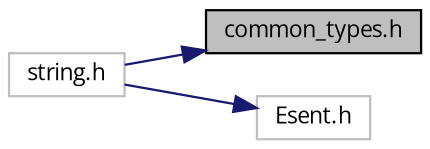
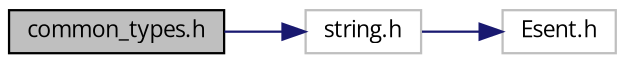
edge "string.h" -> "common_types.h": reversed
